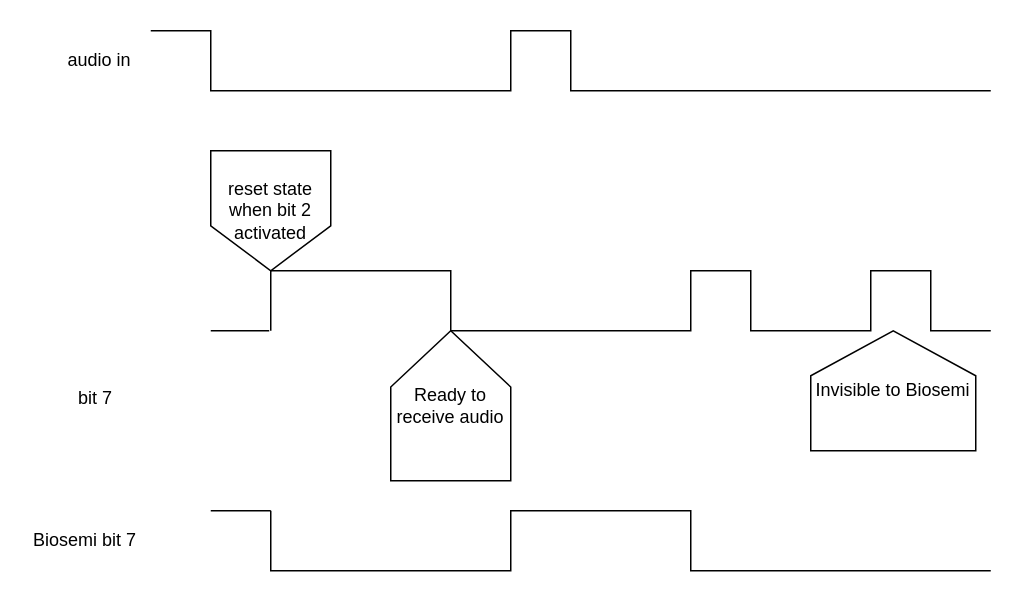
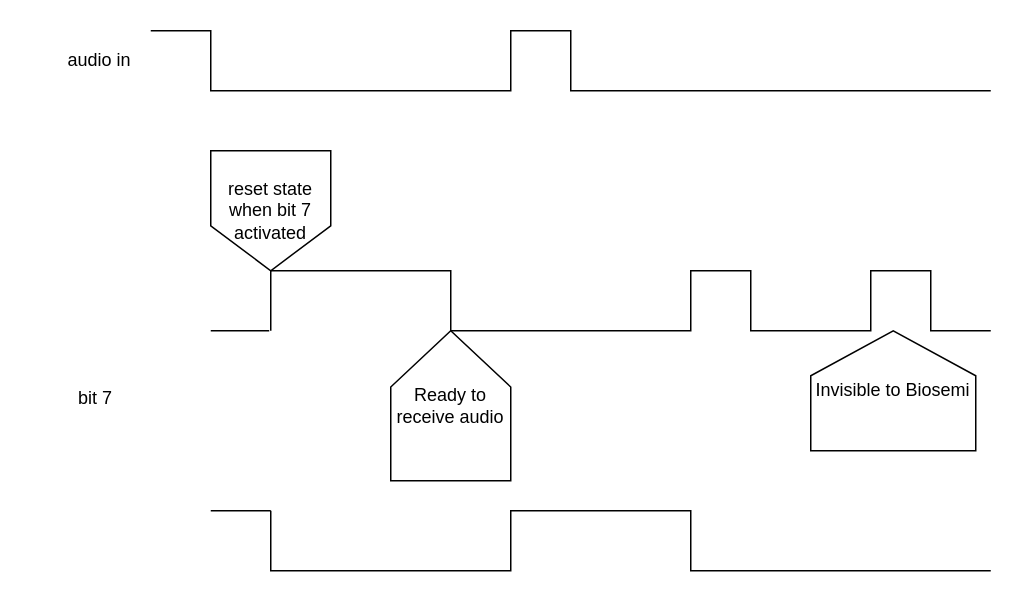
node "reset state when bit 2 activated": label "reset state when bit 2 activated" -> "reset state when bit 7 activated"
node "Biosemi bit 7": removed
